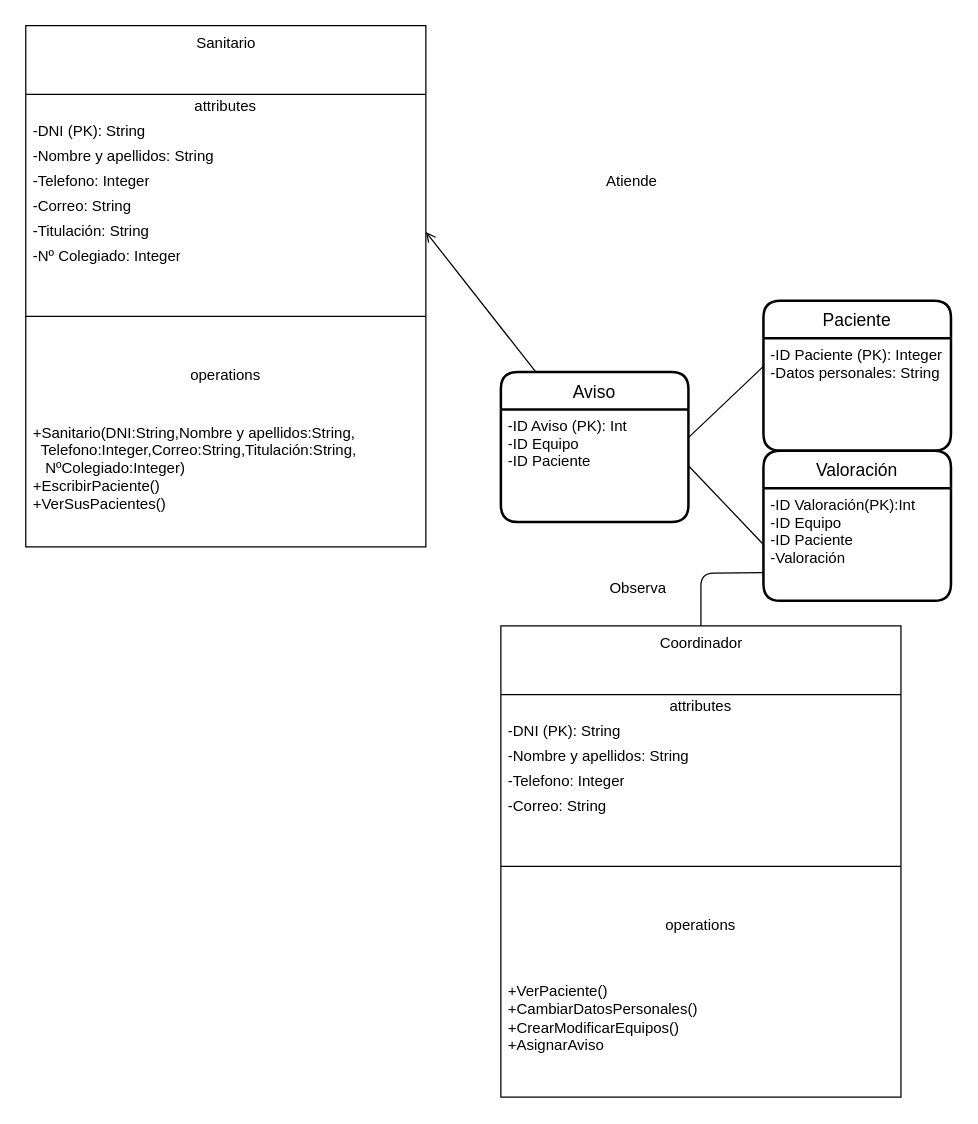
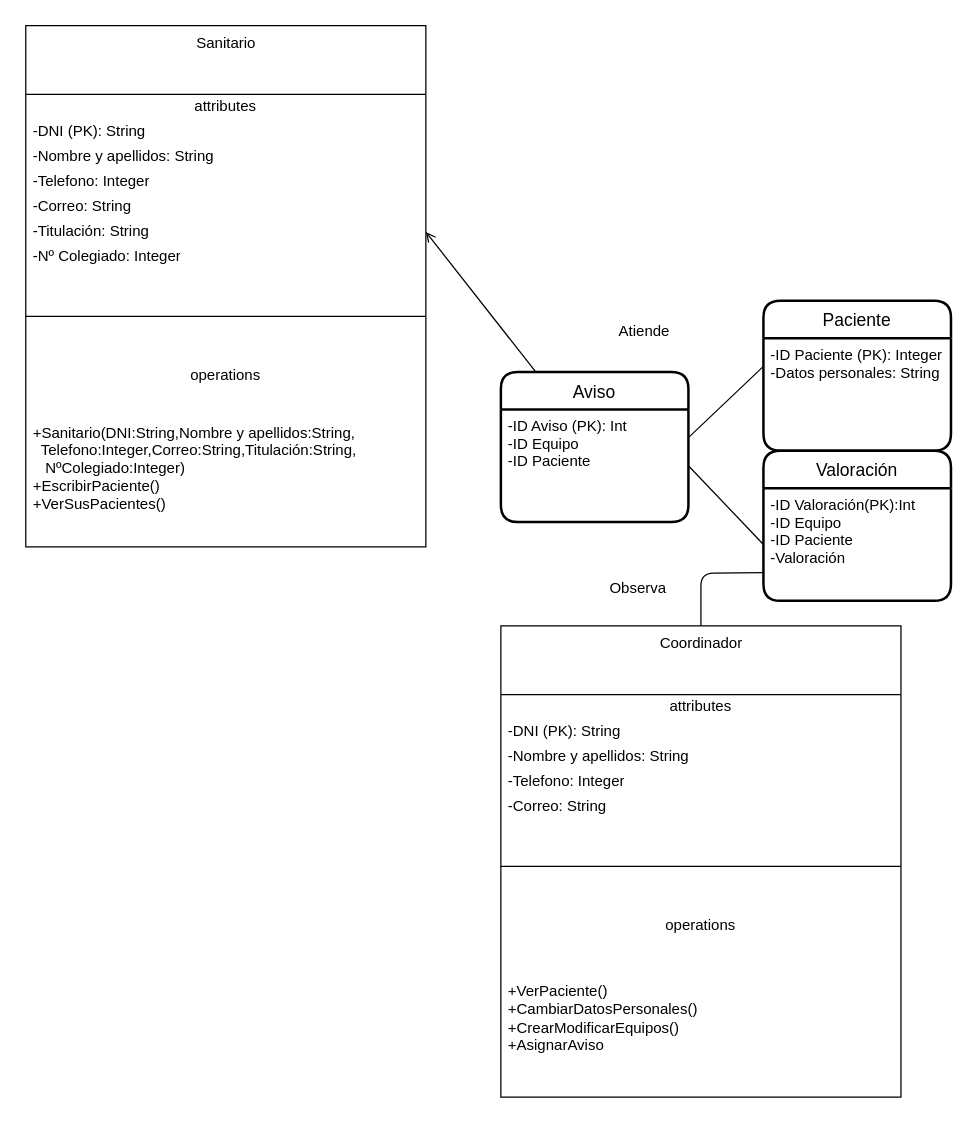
node "Atiende": moved (632, 182) -> (644, 332)
